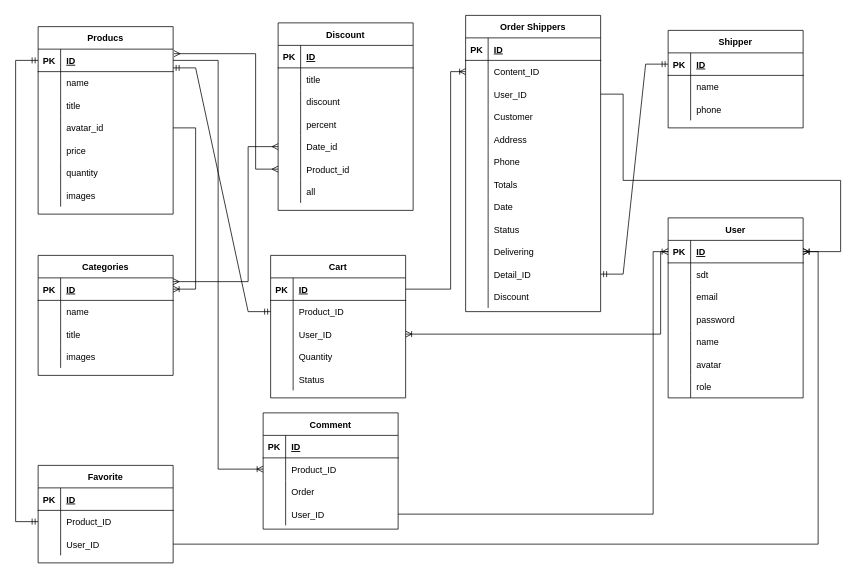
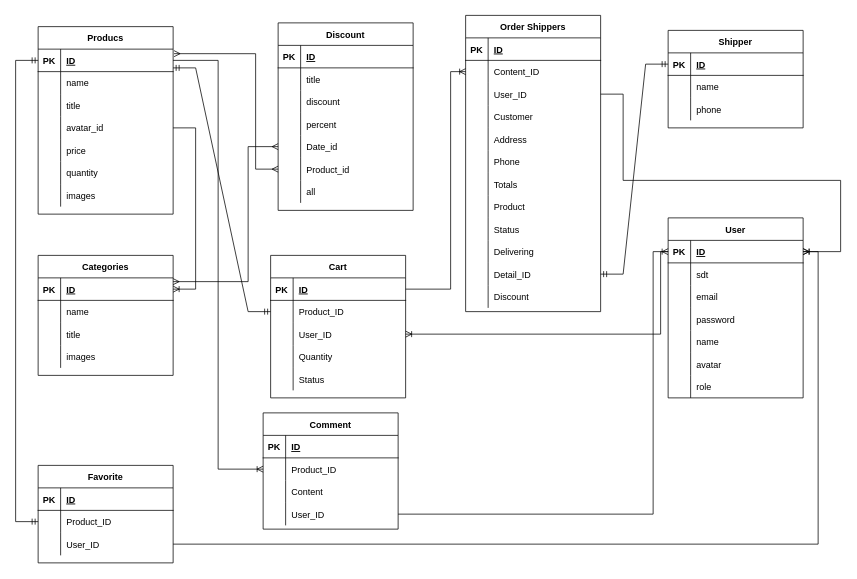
node "Date": label "Date" -> "Product"
node "Order": label "Order" -> "Content"
